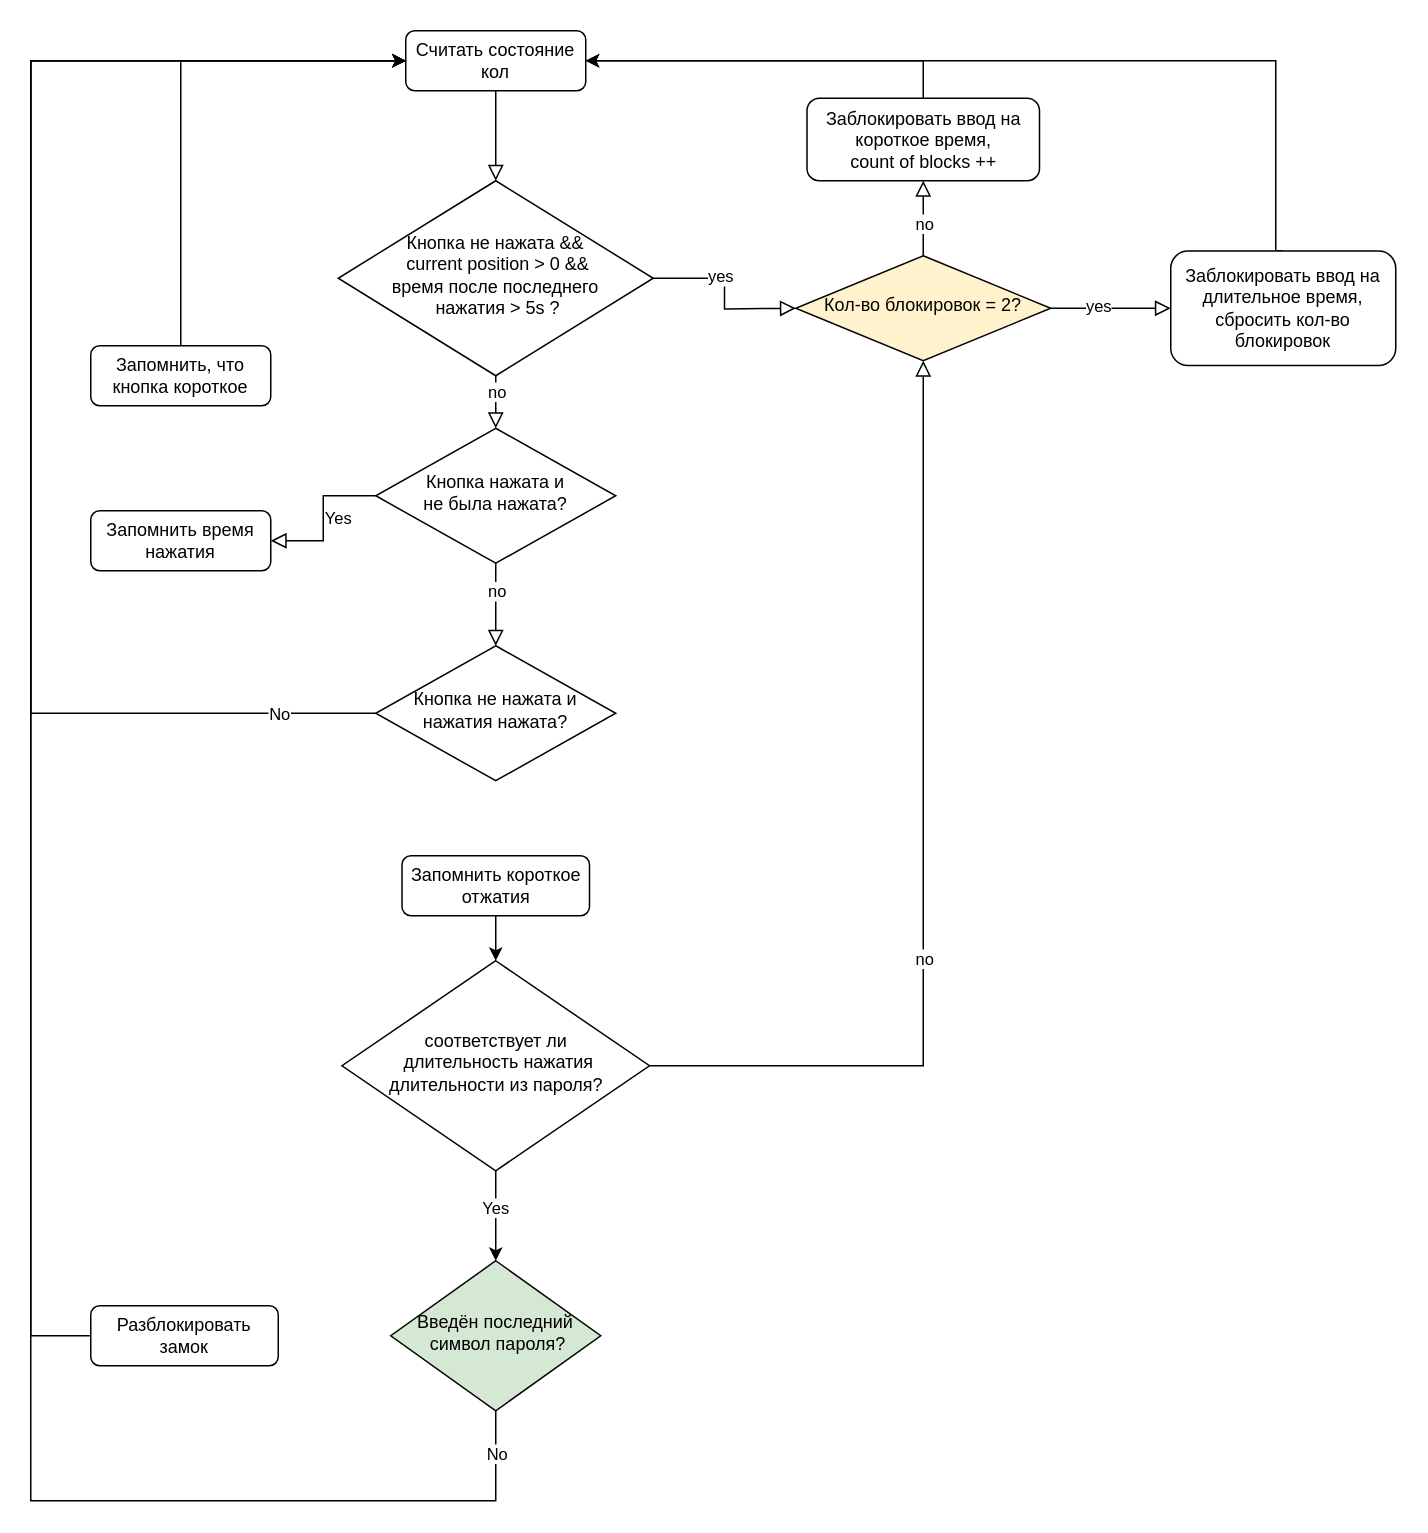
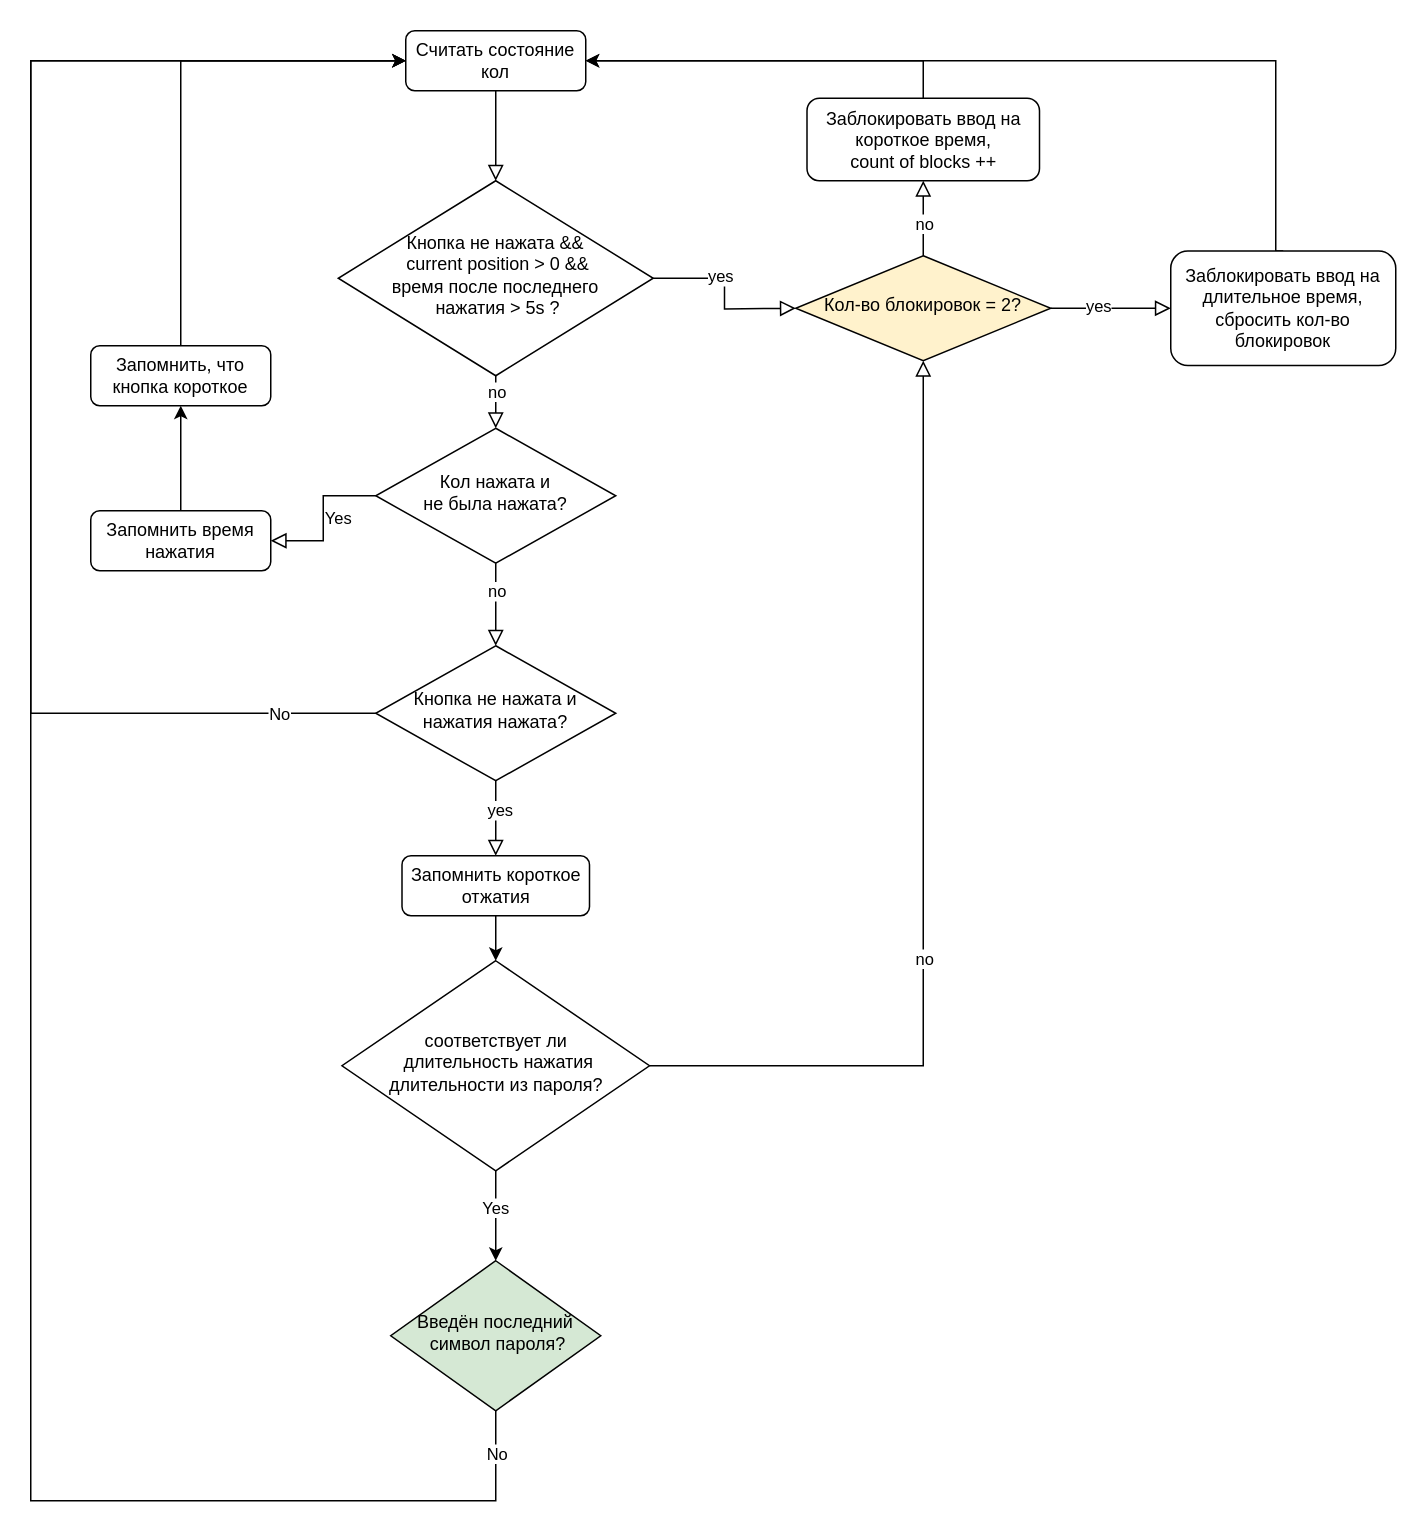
edge "Запомнить время нажатия" -> "Запомнить, что кнопка короткое": added
node "Кнопка нажата и не была нажата?": label "Кнопка нажата и не была нажата?" -> "Кол нажата и не была нажата?"
edge "Кнопка не нажата и нажатия нажата?" -> "Запомнить короткое отжатия": added, label "yes"
edge "Разблокировать замок" -> "Считать состояние кол": removed
node "Разблокировать замок": removed
